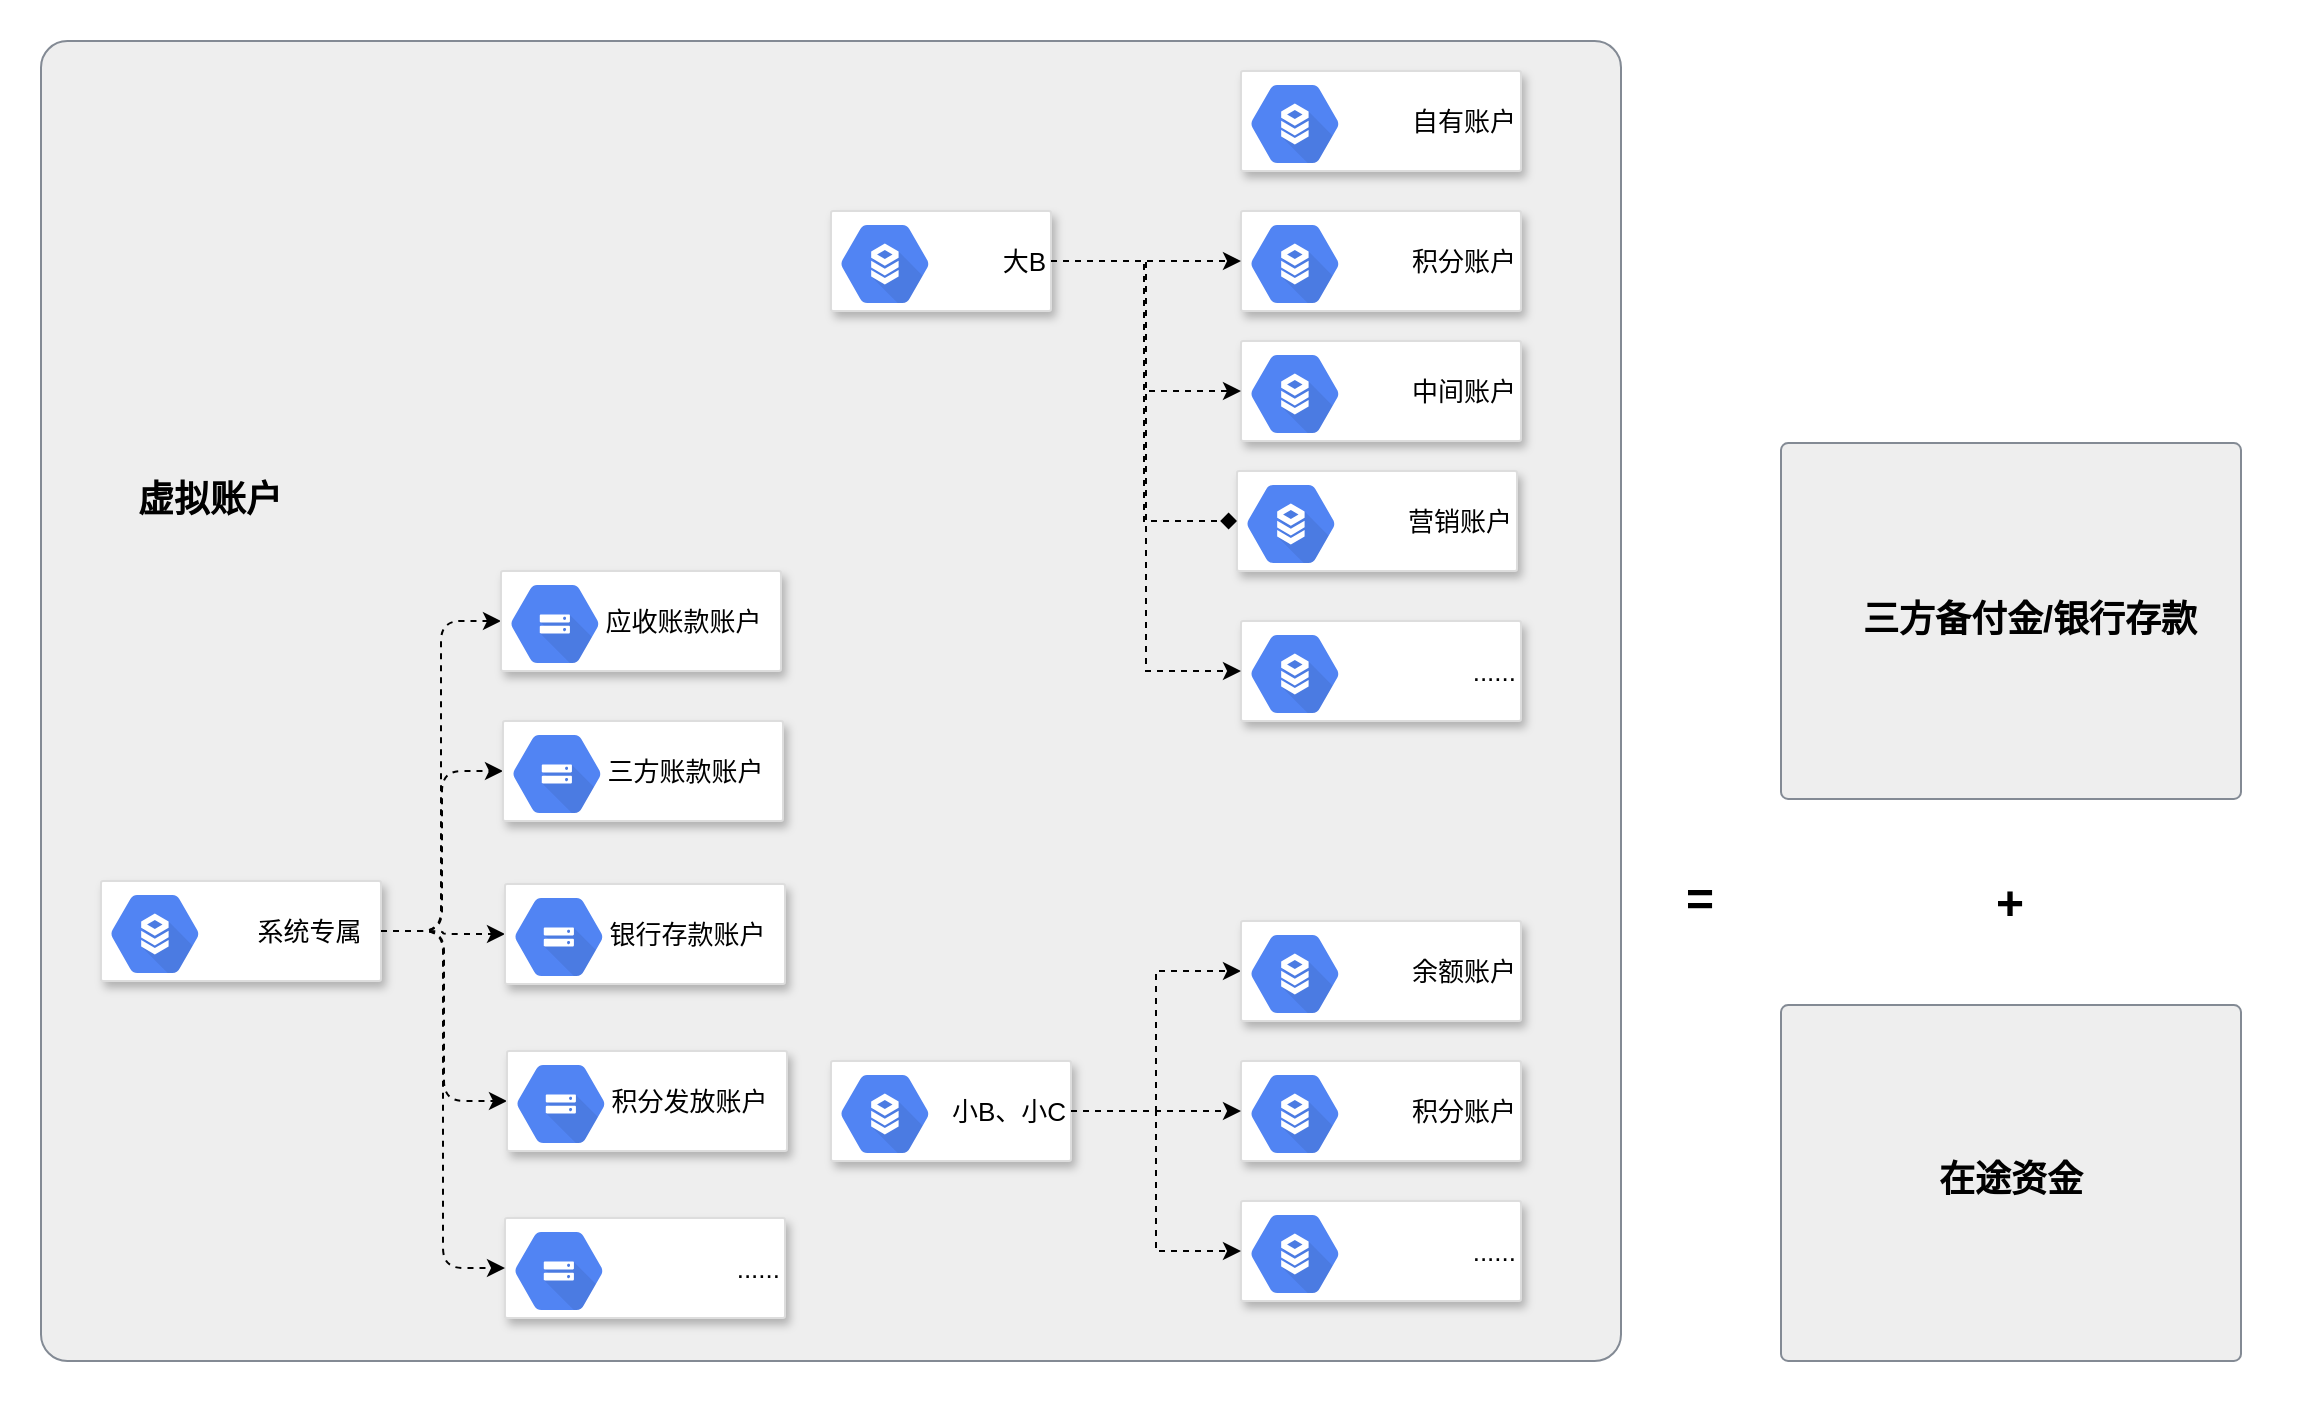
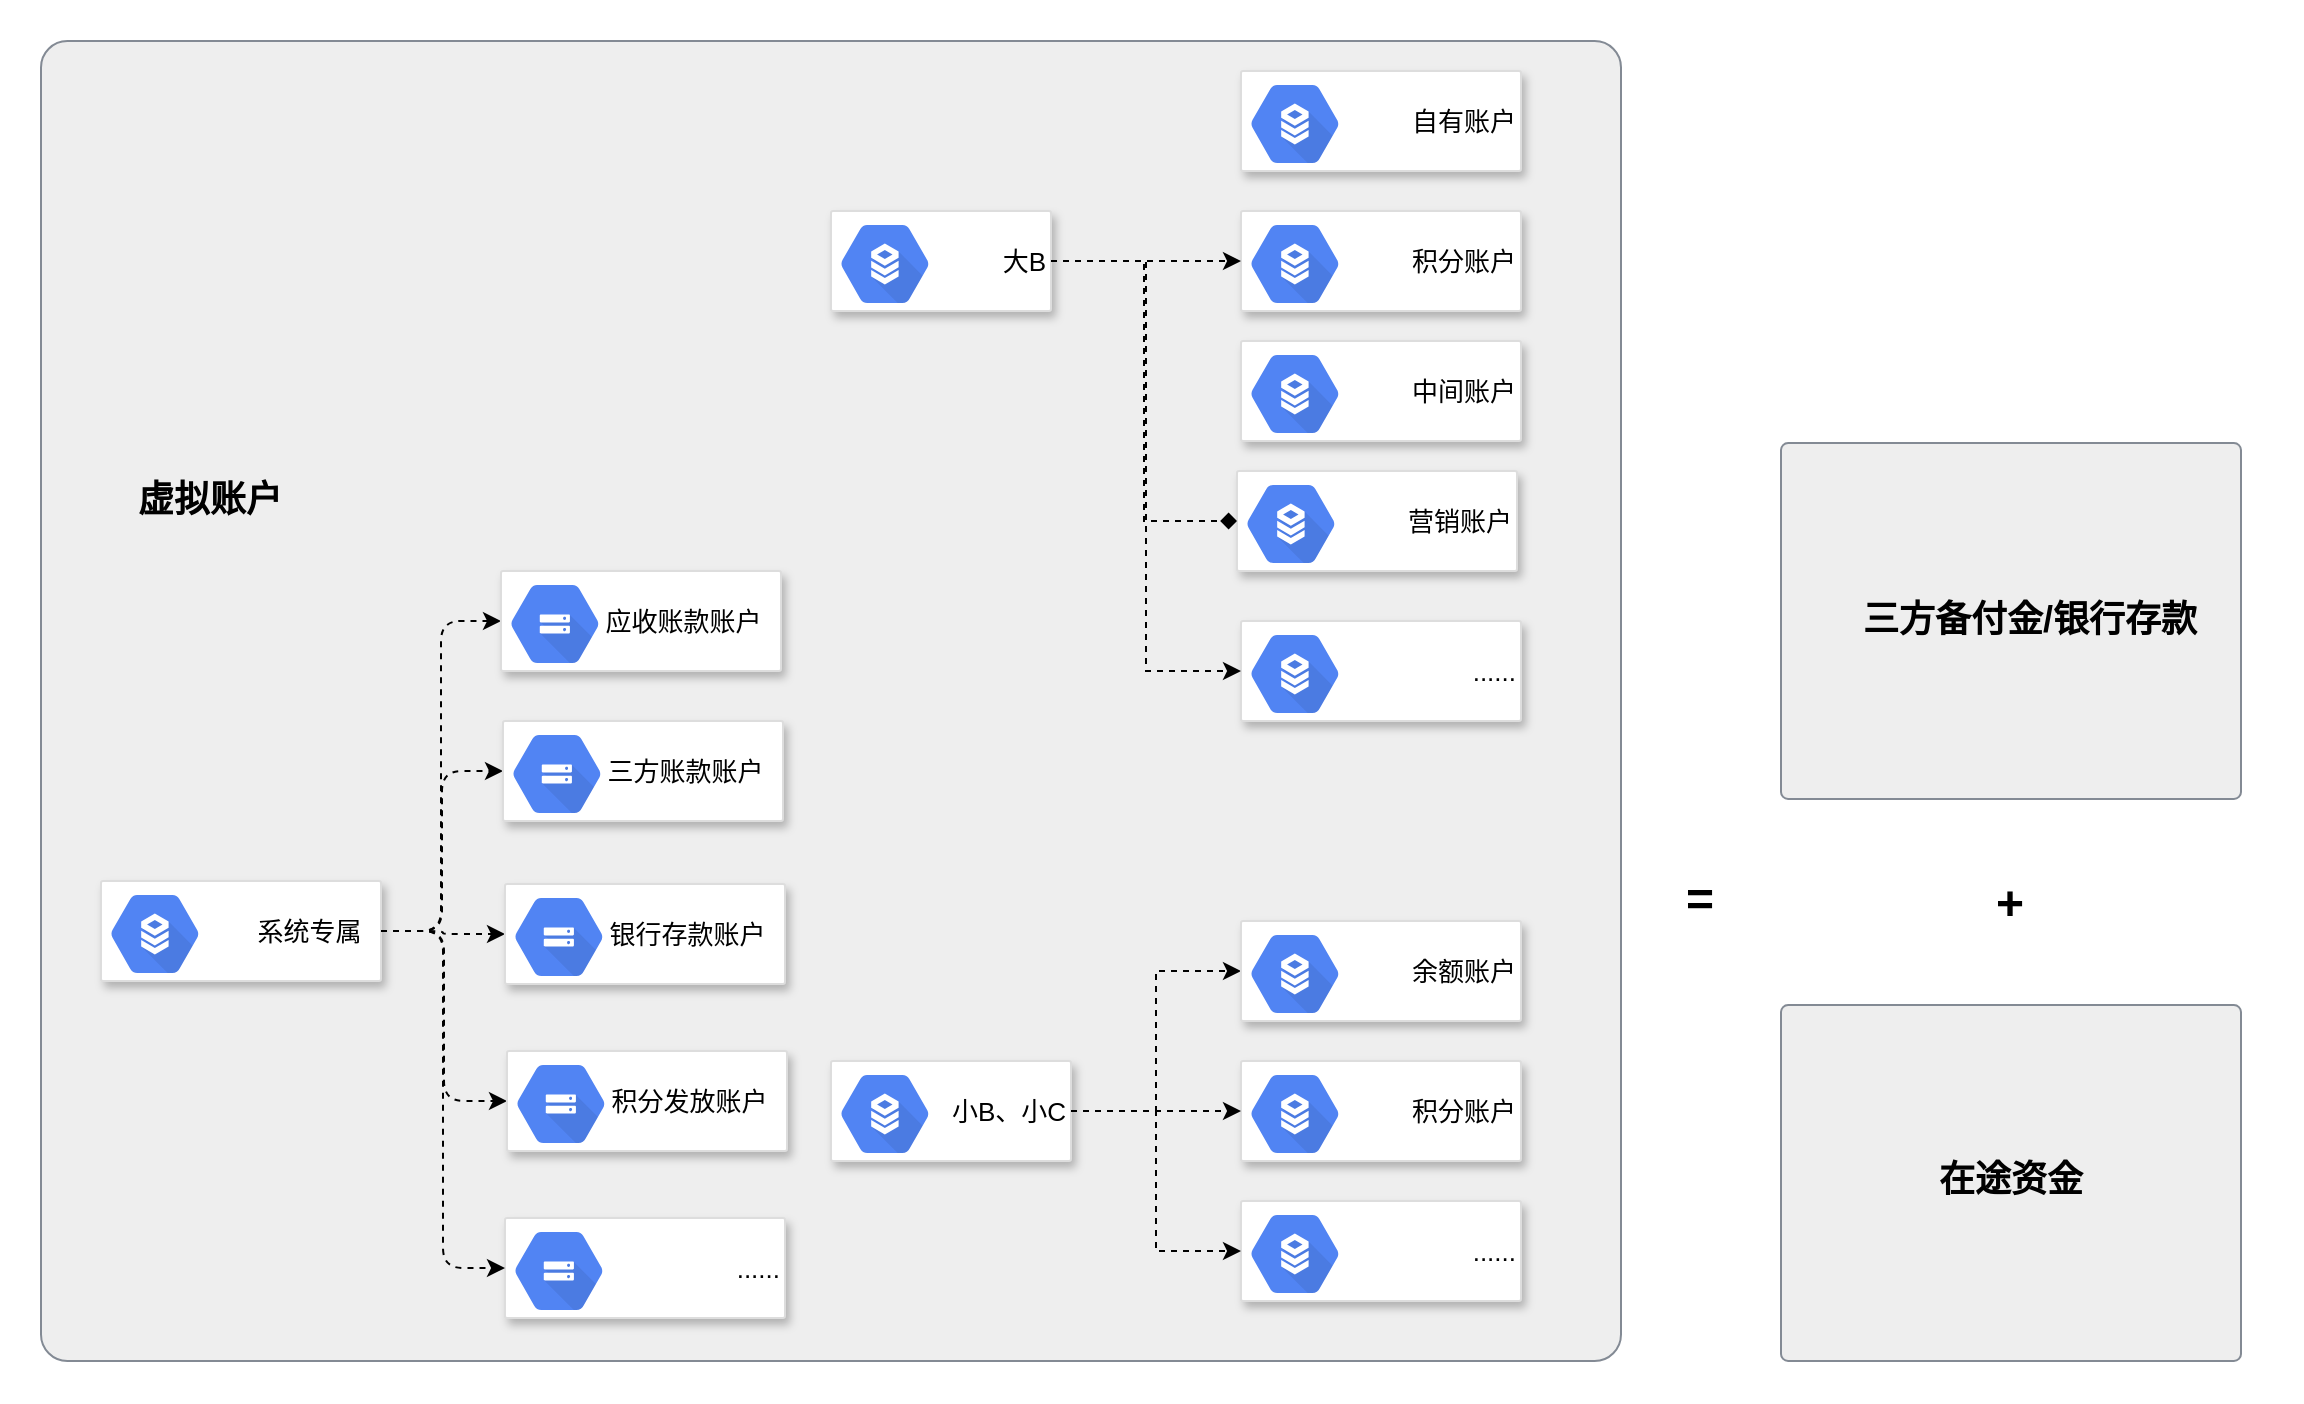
edge "大B" -> "中间账户": removed
